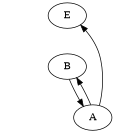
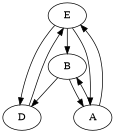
edge "E" -> "B": added
edge "E" -> "A": added
node "D": added
